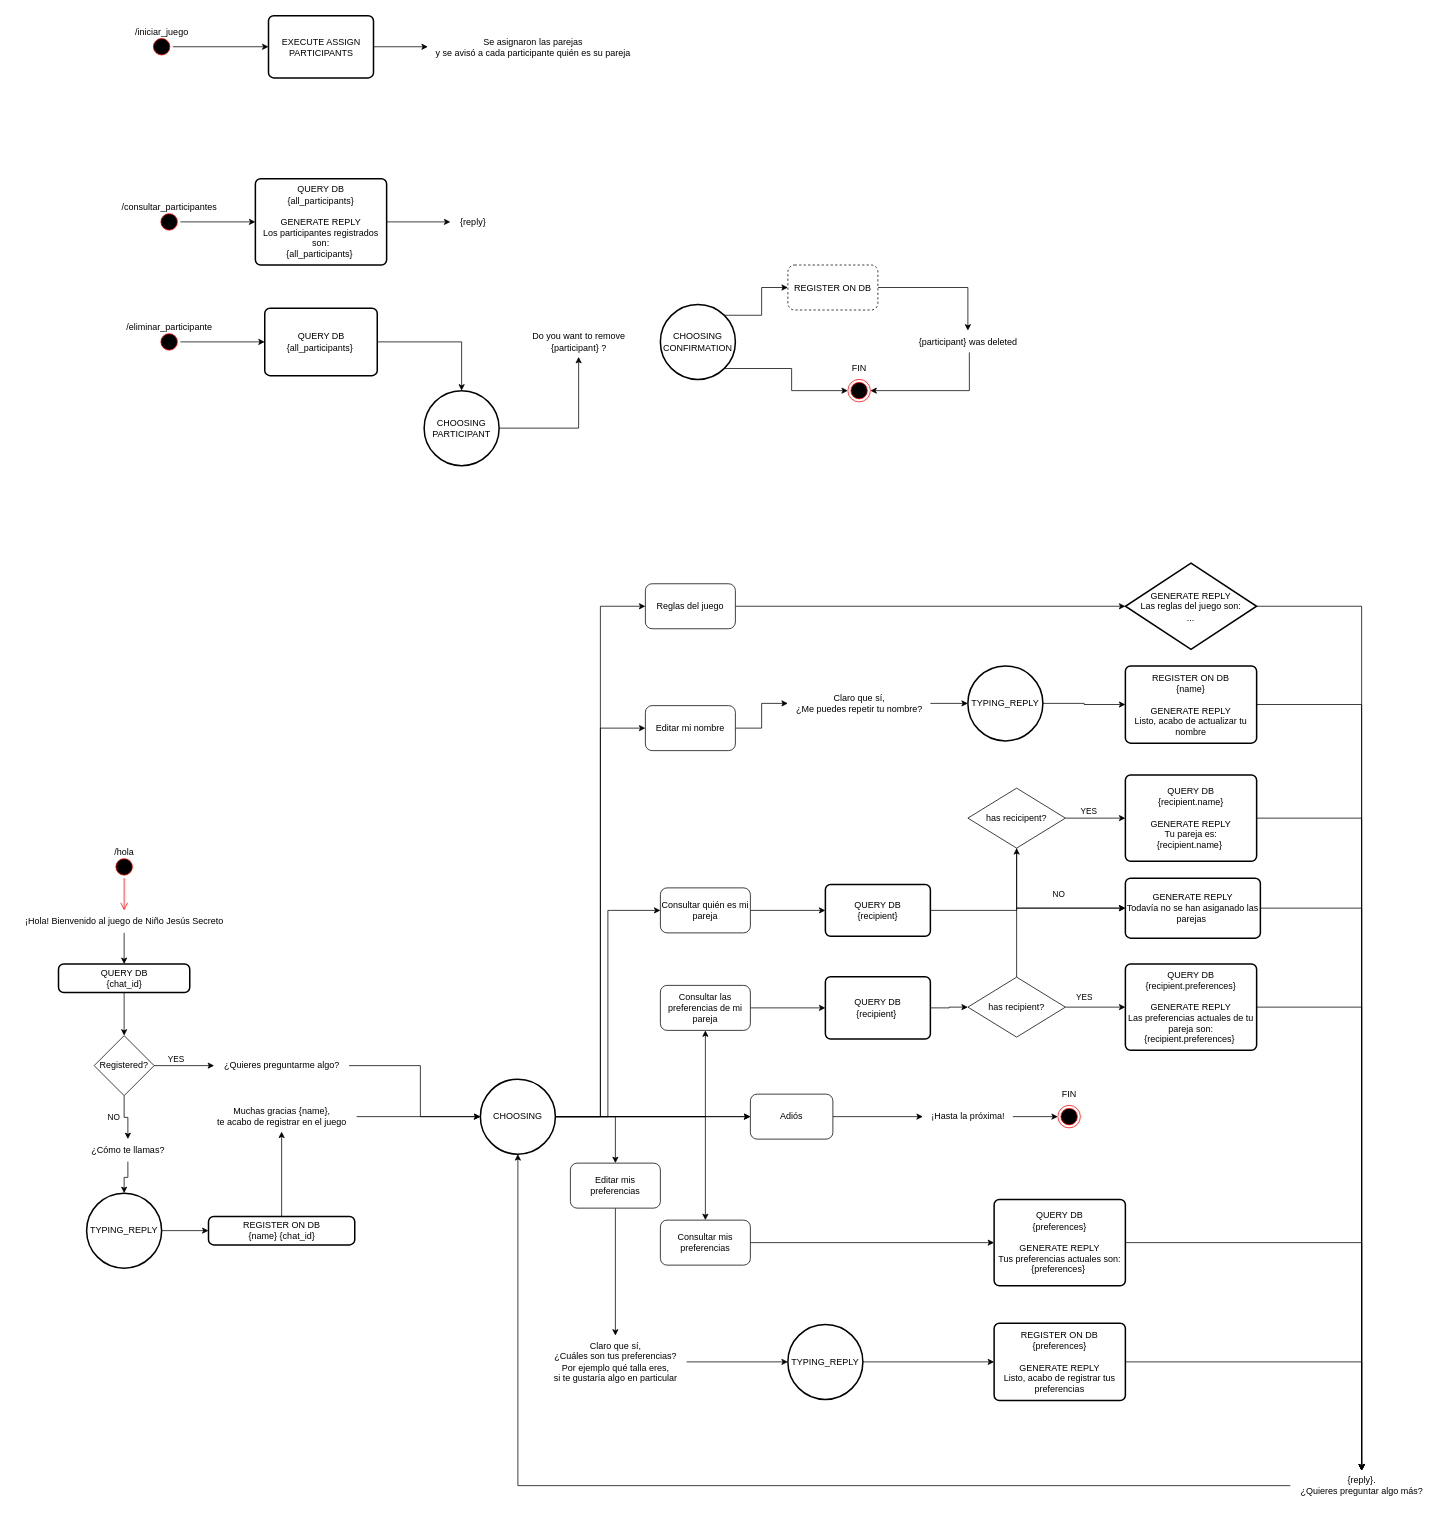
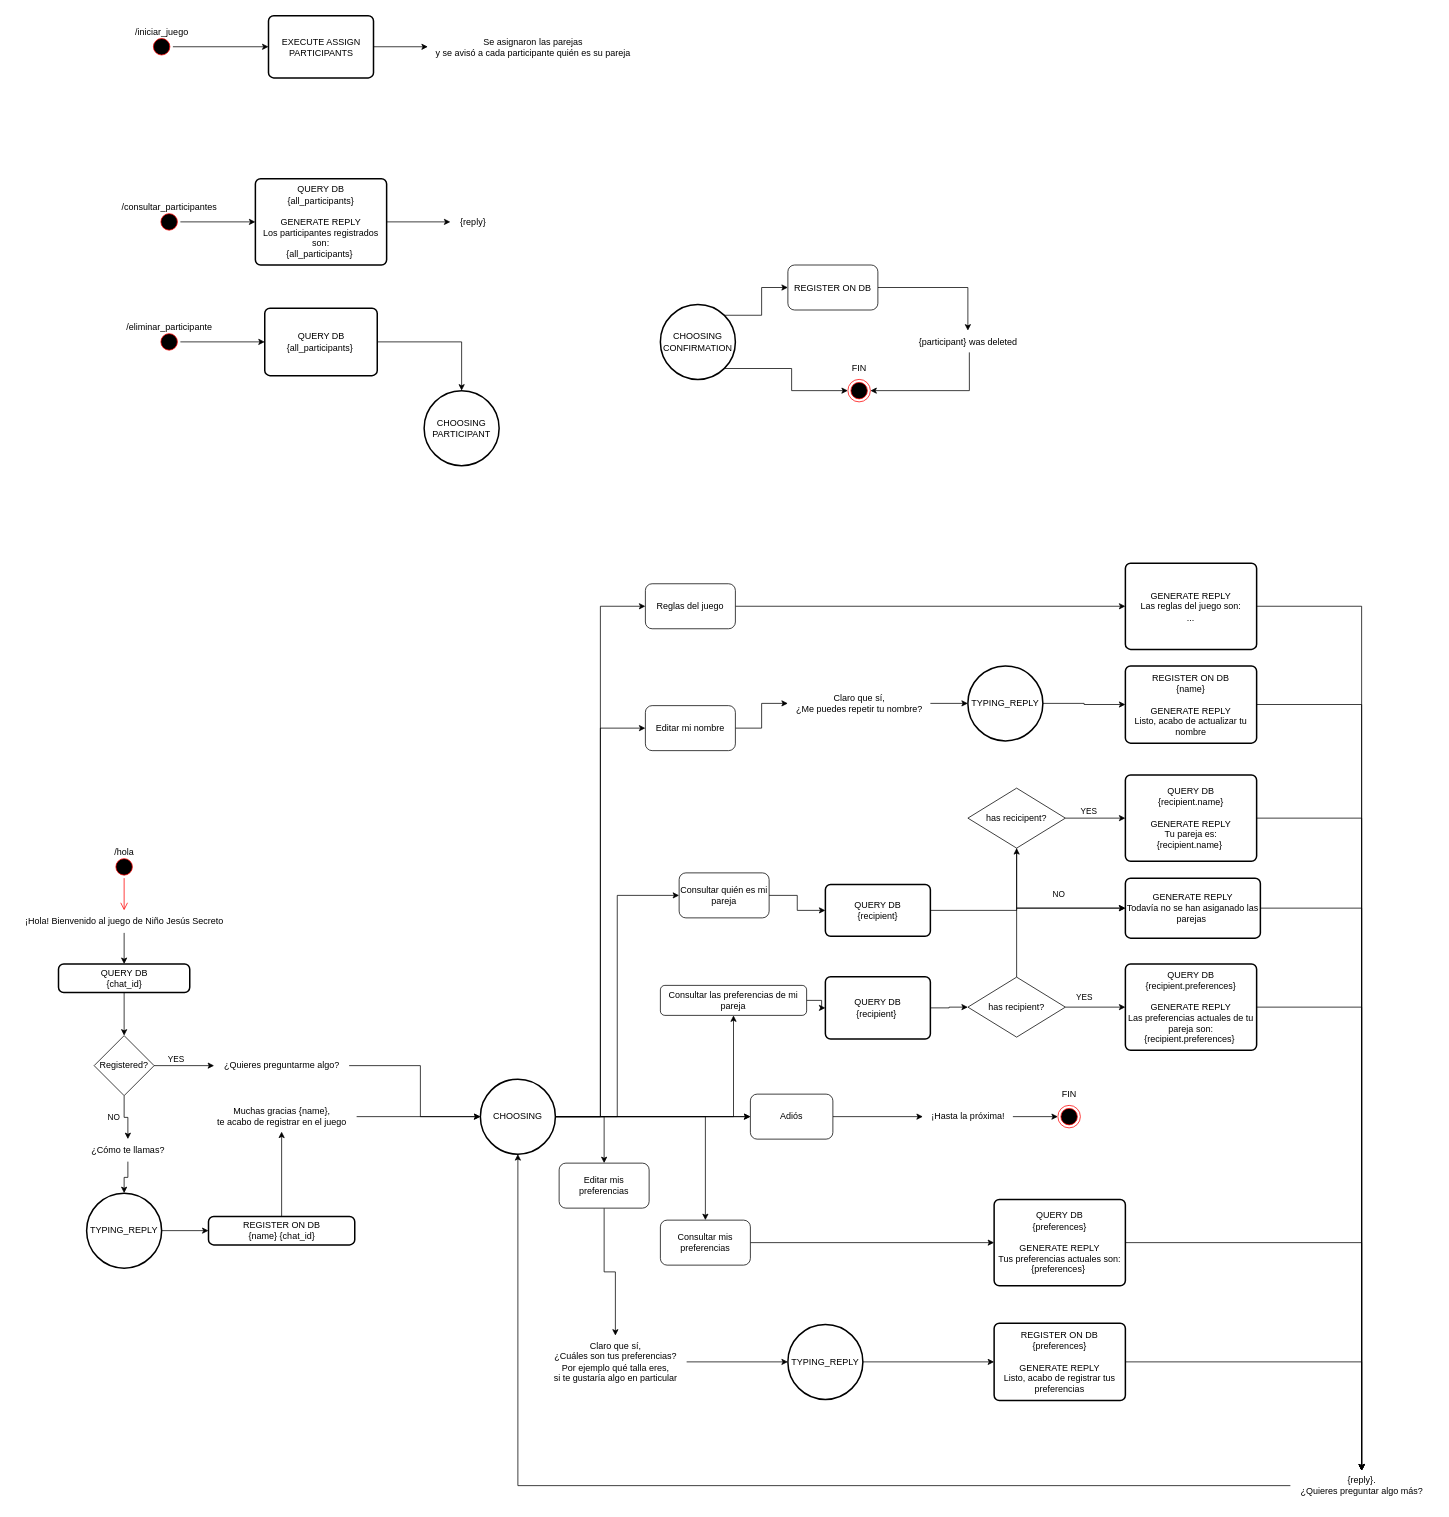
node "REGISTER ON DB": style dashed -> solid
node "Do you want to remove {participant} ?": removed
edge "CHOOSING PARTICIPANT" -> "Do you want to remove {participant} ?": removed
node "GENERATE REPLYLas reglas del juego son: ...": shape diamond -> rounded rectangle
node "Consultar quién es mi pareja": moved (705, 910) -> (724, 895)
node "Consultar las preferencias de mi pareja": size 90x45 -> 146x30
node "Editar mis preferencias": moved (615, 1185) -> (604, 1185)
